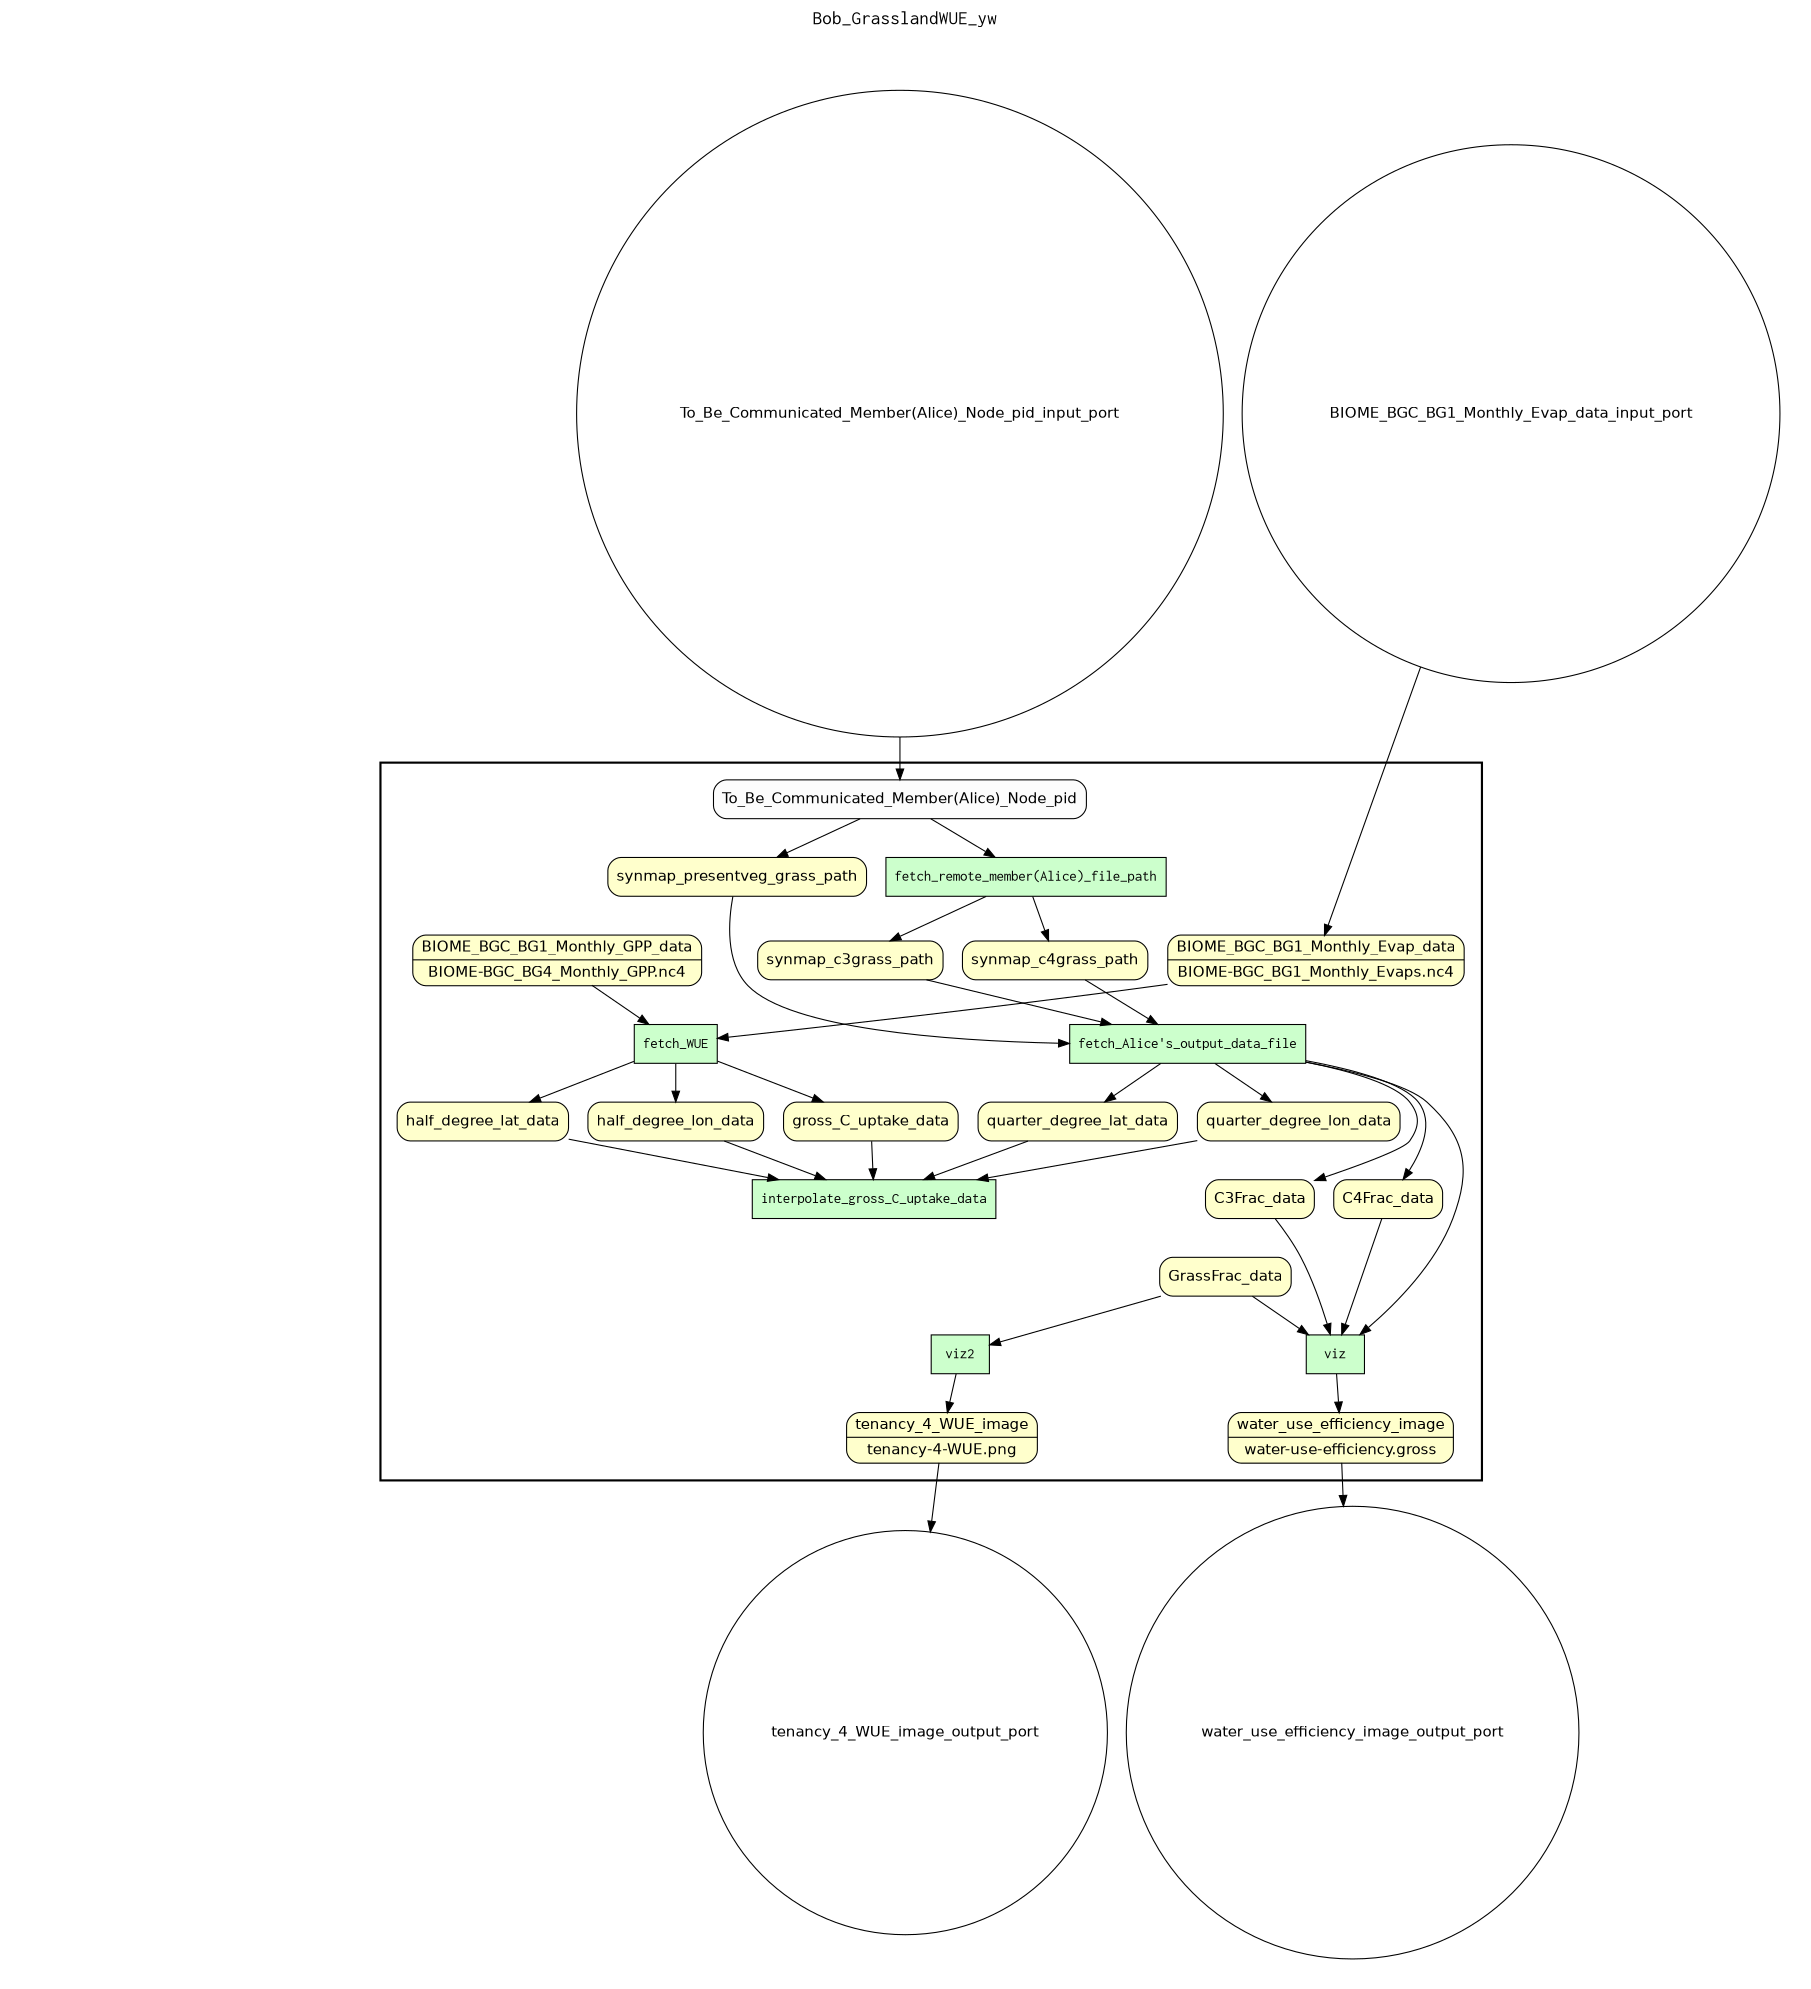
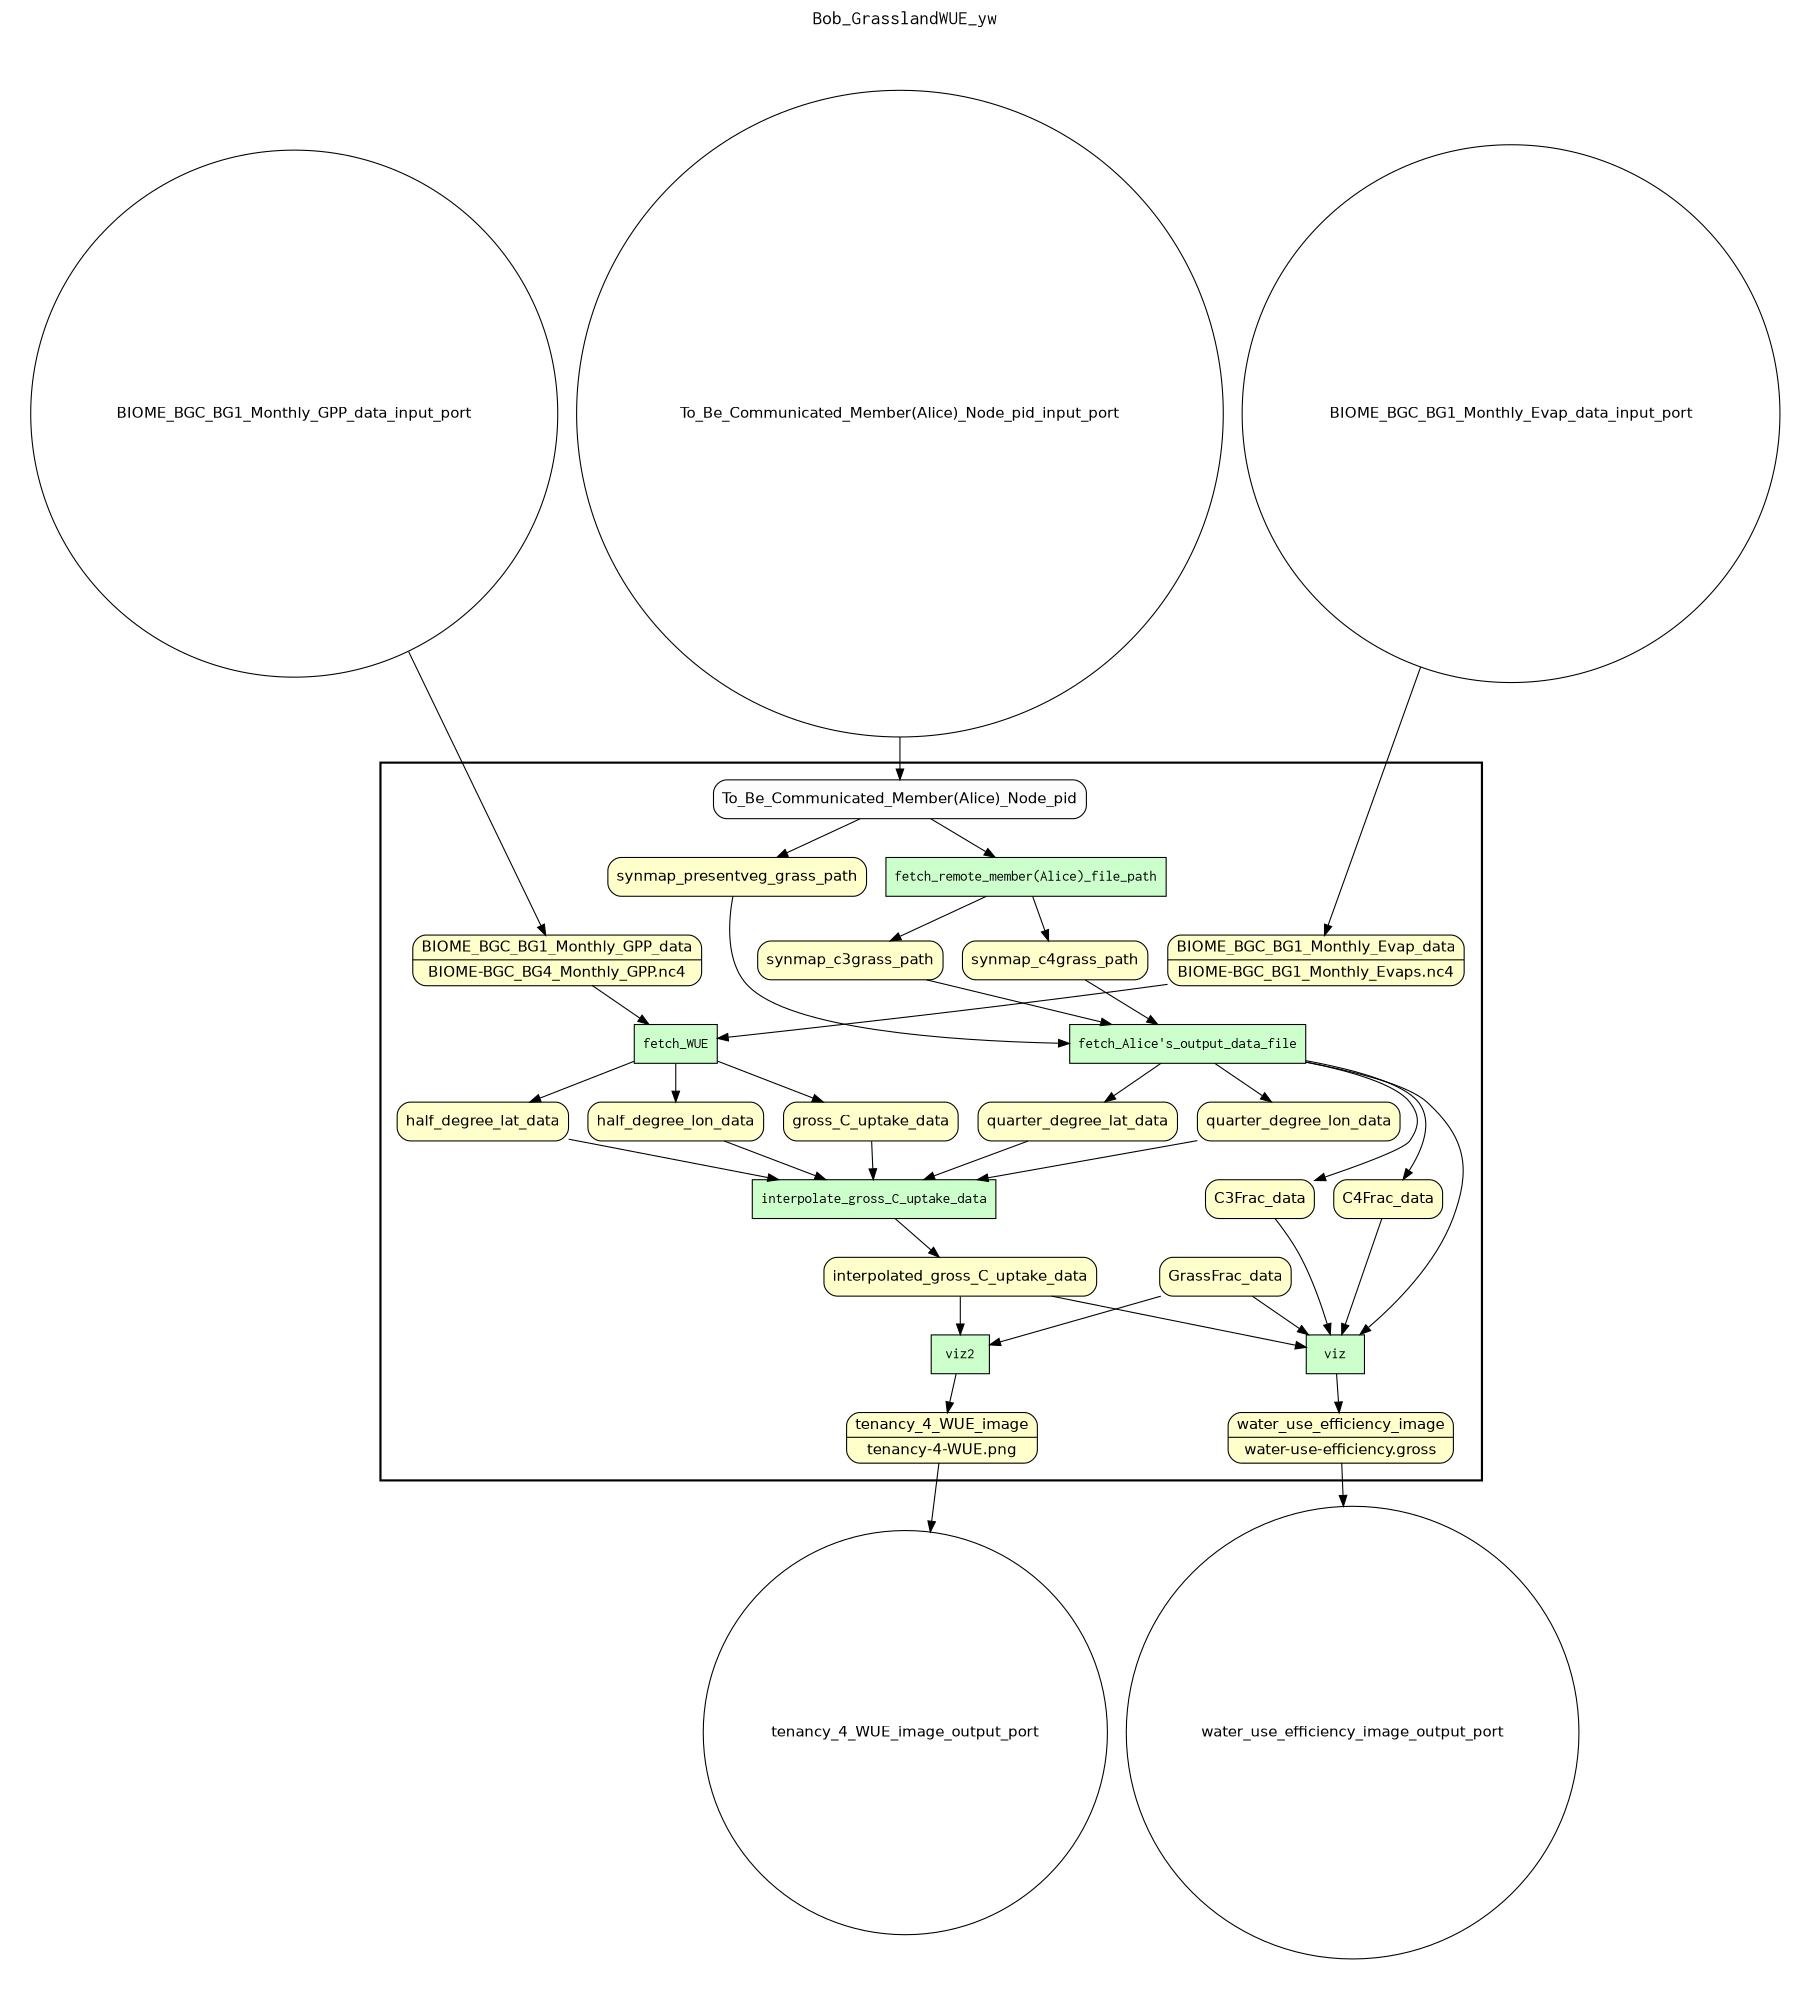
node "BIOME_BGC_BG1_Monthly_GPP_data_input_port": added
node "interpolated_gross_C_uptake_data": added
